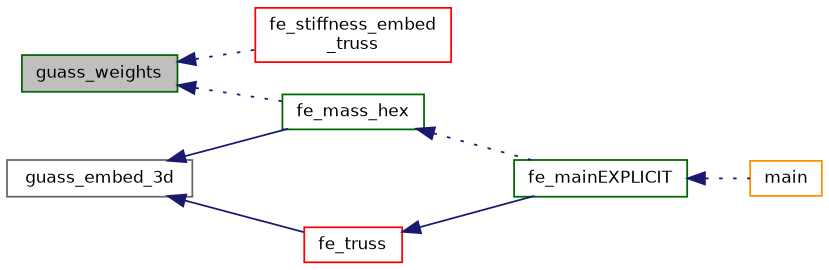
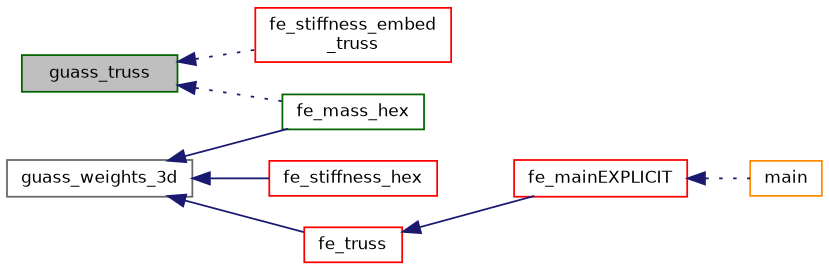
node "guass_weights": label "guass_weights" -> "guass_truss"
edge "fe_mainEXPLICIT" -> "fe_mass_hex": removed
node "guass_embed_3d": label "guass_embed_3d" -> "guass_weights_3d"
node "fe_stiffness_hex": added
node "fe_mainEXPLICIT": color darkgreen -> red
